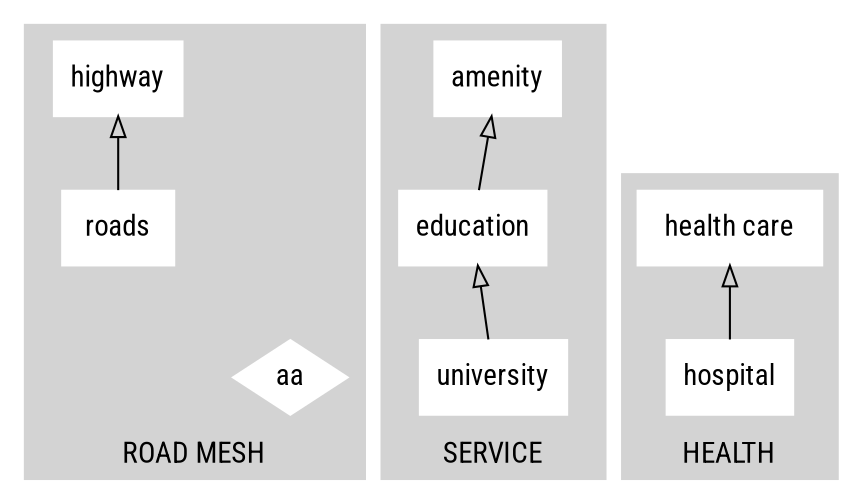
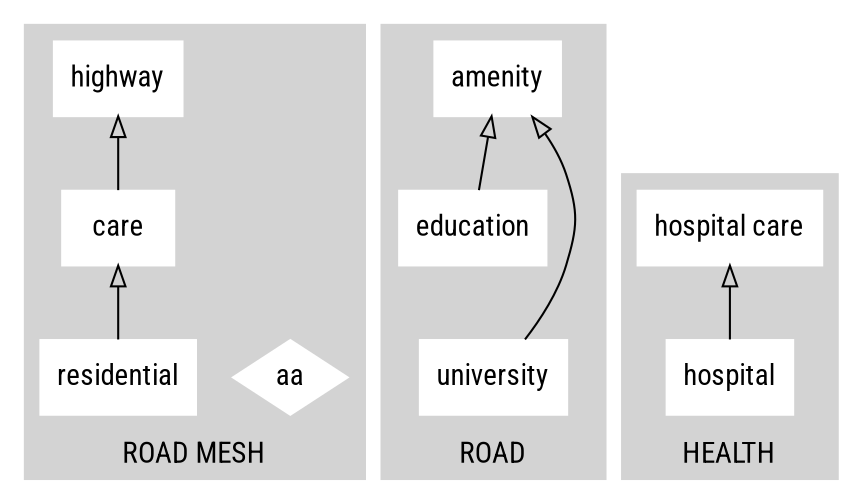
node "roads": label "roads" -> "care"
node "health care": label "health care" -> "hospital care"
edge "university" -> "education": now "university" -> "amenity"
node "residential": added
cluster "SERVICE": label "SERVICE" -> "ROAD"
